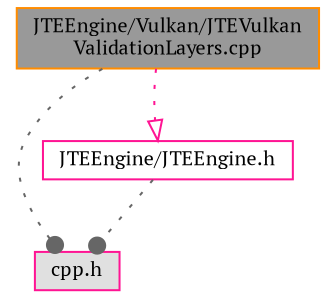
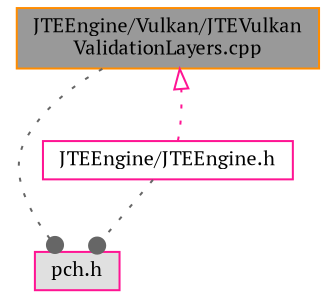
edge "JTEEngine/Vulkan/JTEVulkan ValidationLayers.cpp" -> "JTEEngine/JTEEngine.h": reversed
node "cpp.h": label "cpp.h" -> "pch.h"
